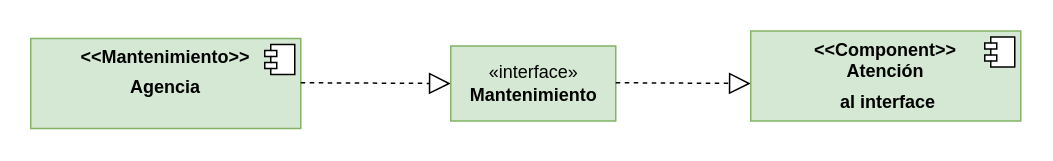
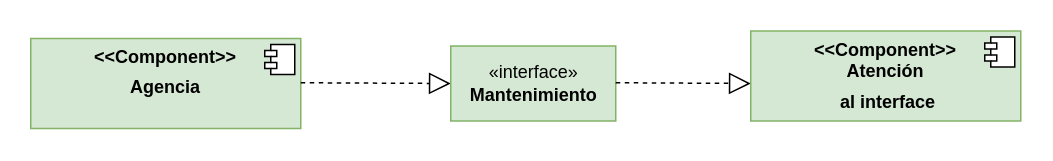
node "<<Mantenimiento>> Agencia": label "<<Mantenimiento>> Agencia" -> "<<Component>> Agencia"
